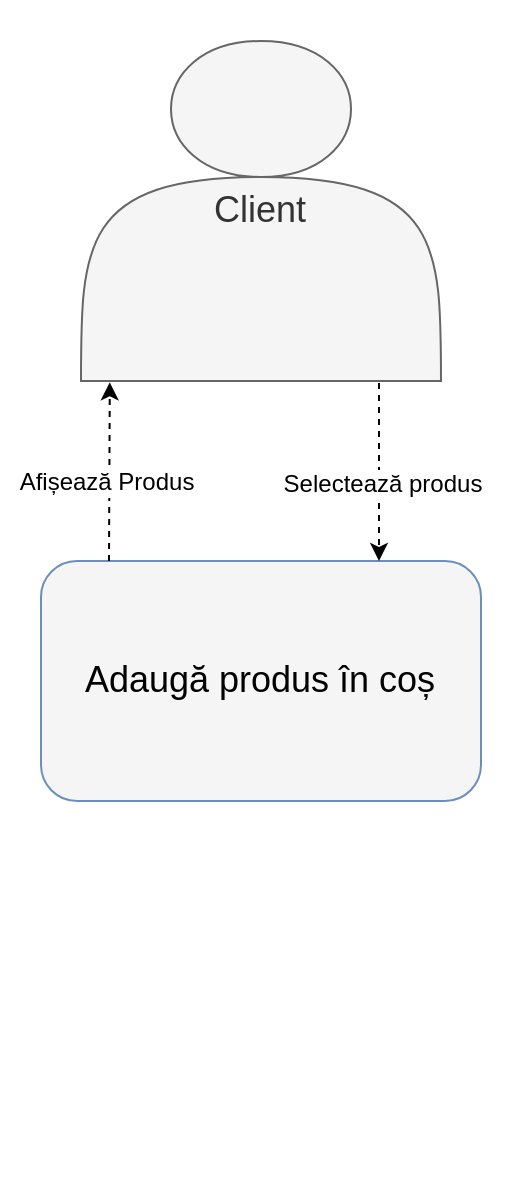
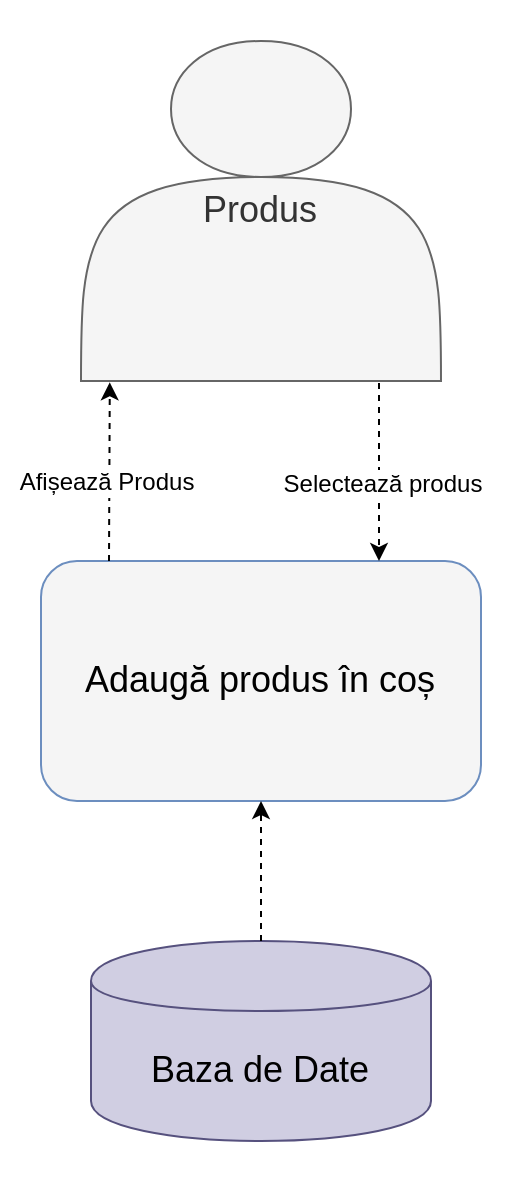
node "Client": label "Client" -> "Produs"
edge "Baza de Date" -> "Adaugă produs în coș": added
node "Baza de Date": added
